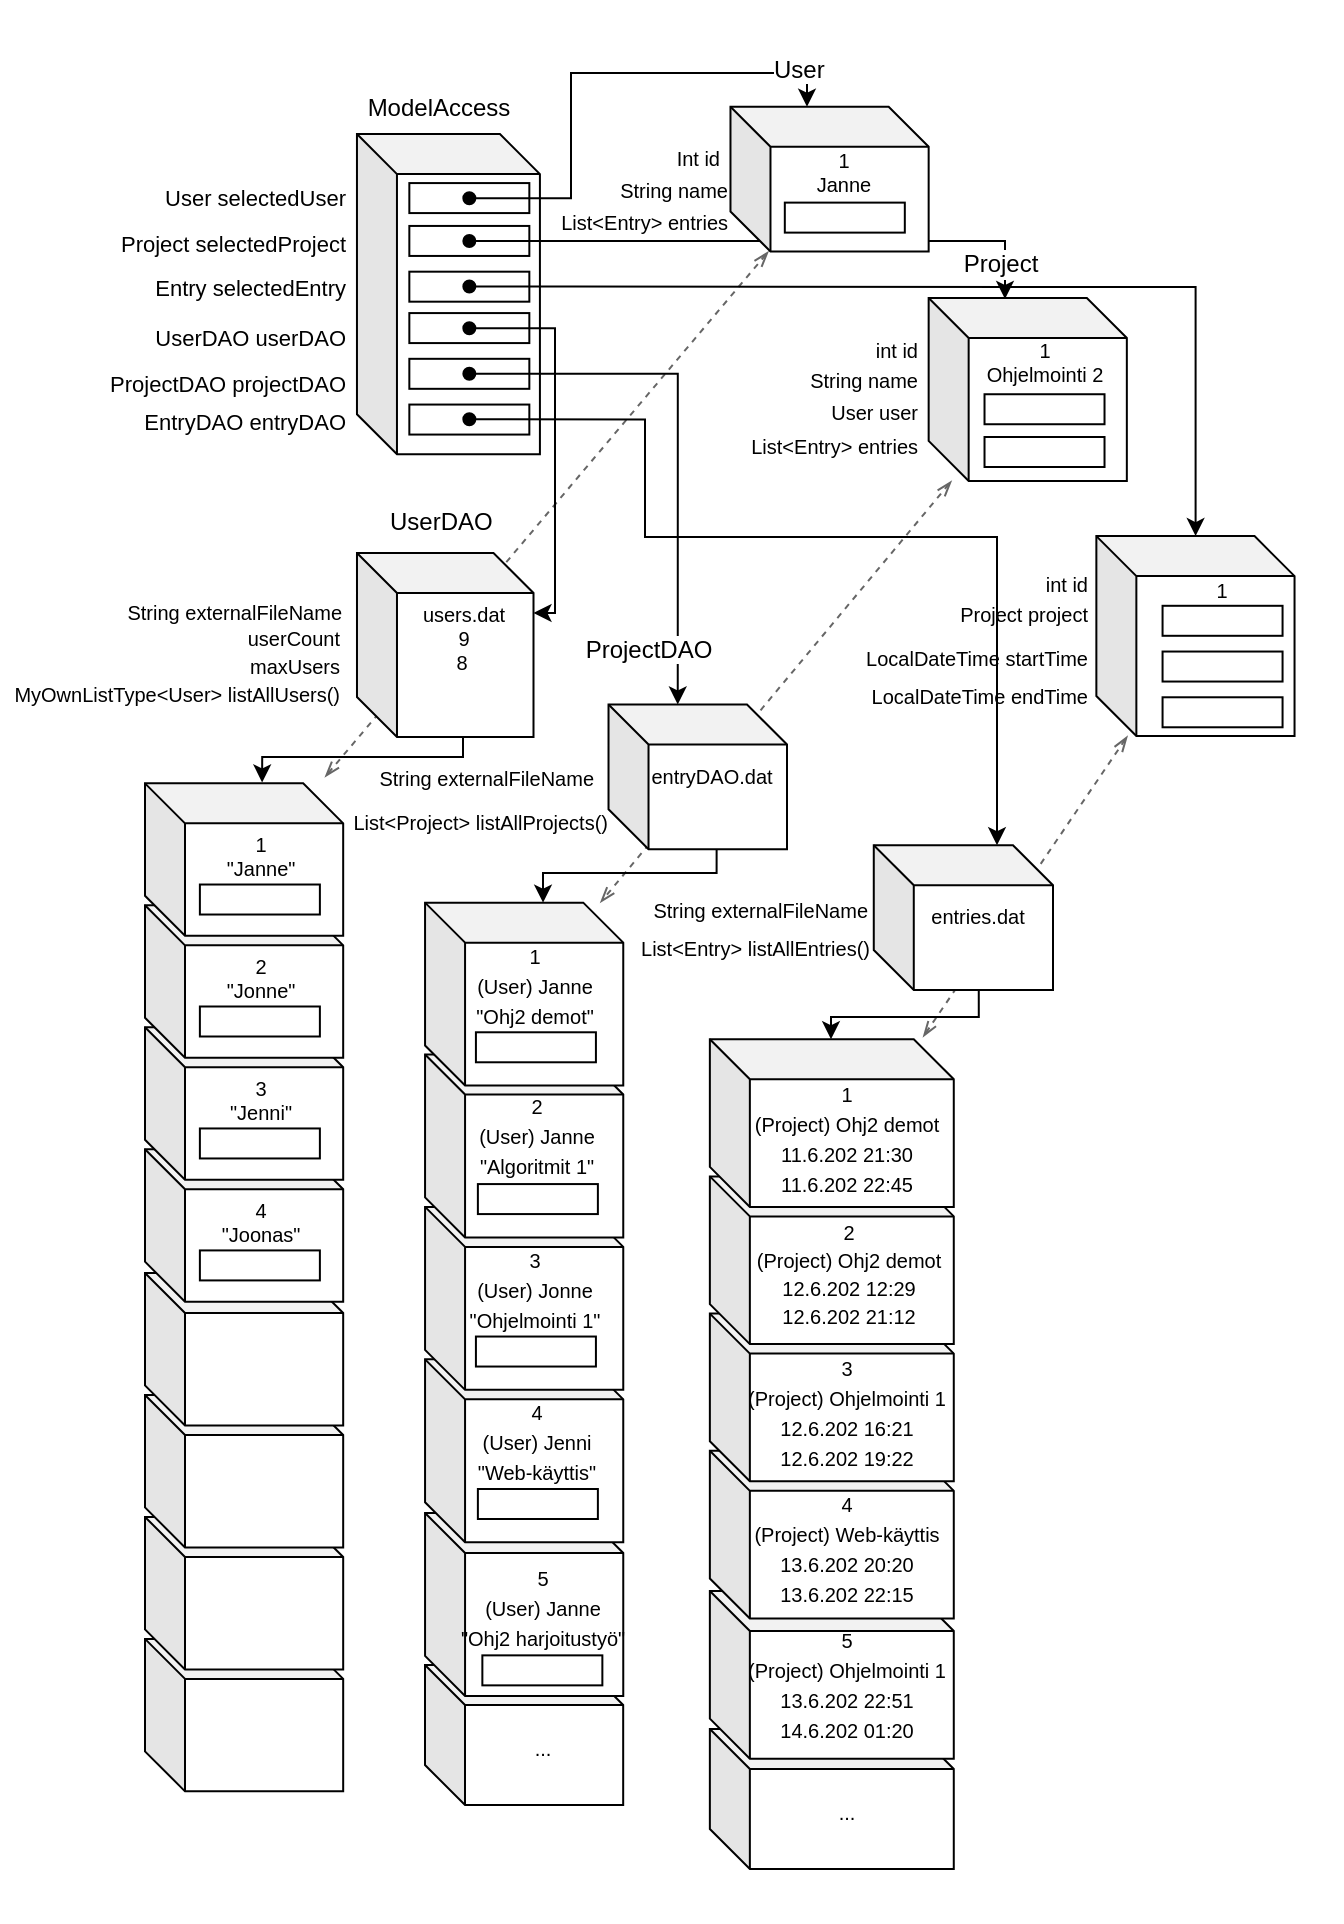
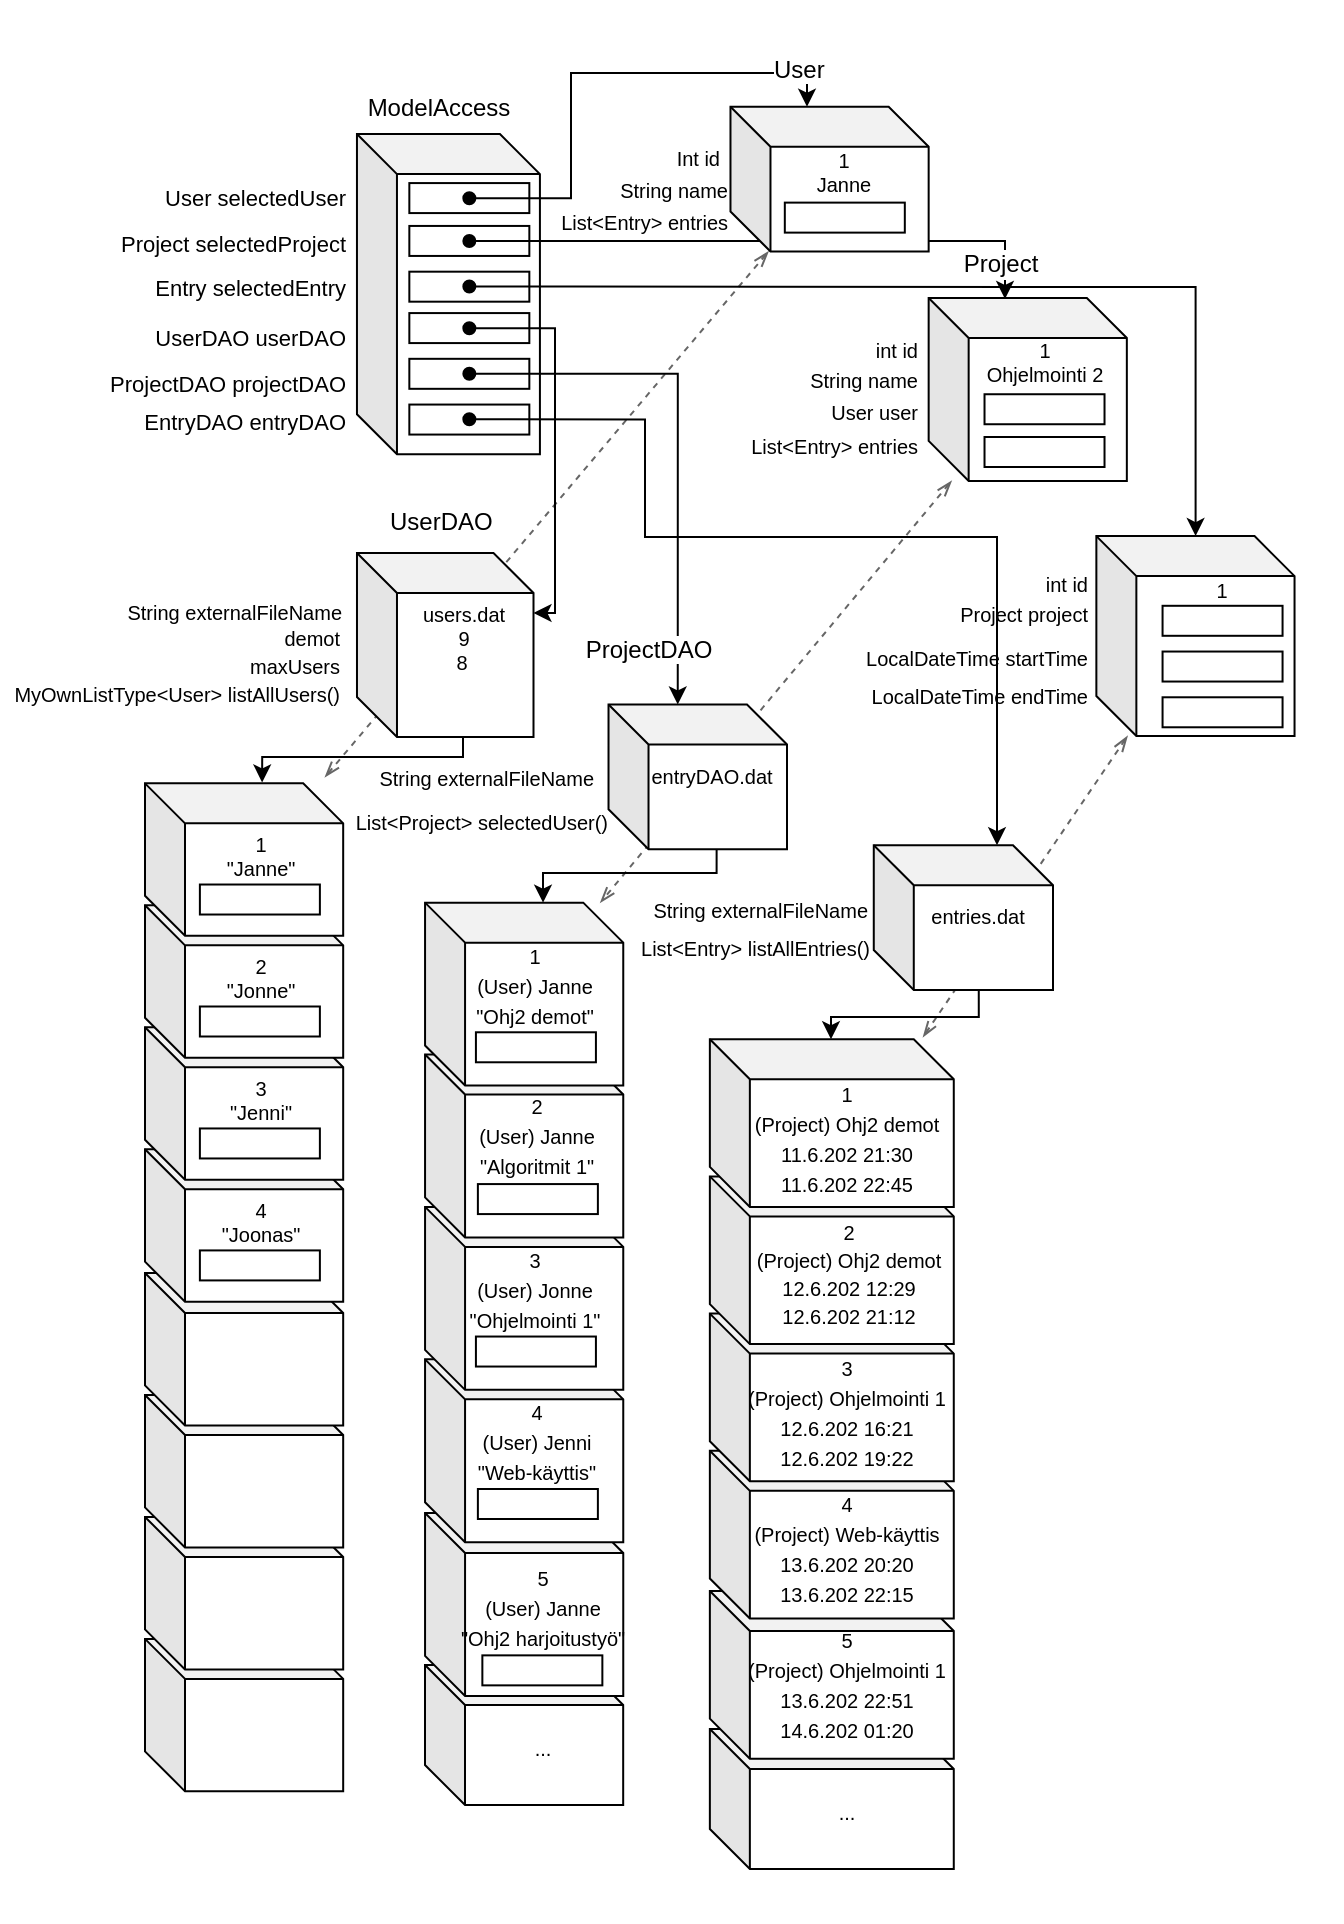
node "userCount": label "userCount" -> "demot"
node "List<Project> listAllProjects()": label "List<Project> listAllProjects()" -> "List<Project> selectedUser()"
